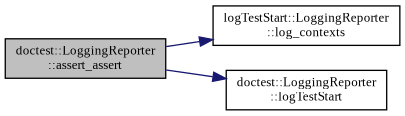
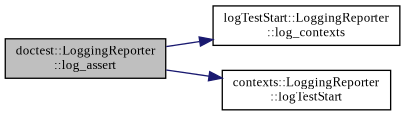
node "doctest::LoggingReporter ::assert_assert": label "doctest::LoggingReporter ::assert_assert" -> "doctest::LoggingReporter ::log_assert"
node "doctest::LoggingReporter ::logTestStart": label "doctest::LoggingReporter ::logTestStart" -> "contexts::LoggingReporter ::logTestStart"
